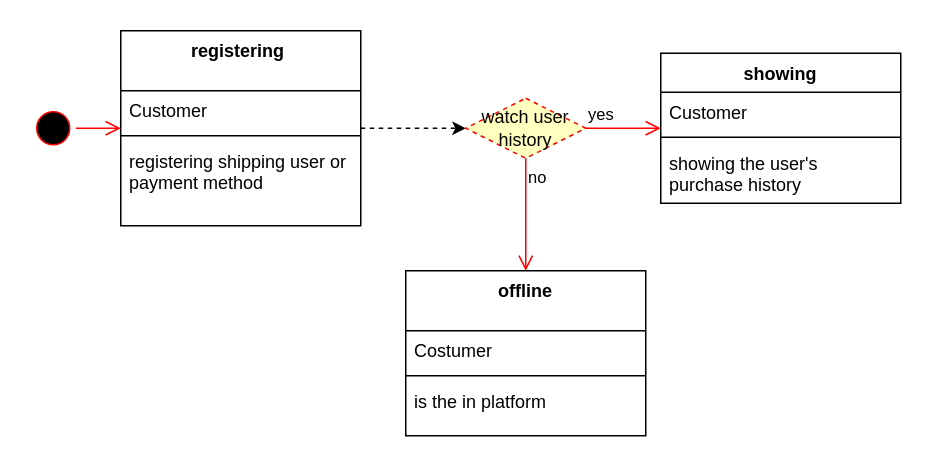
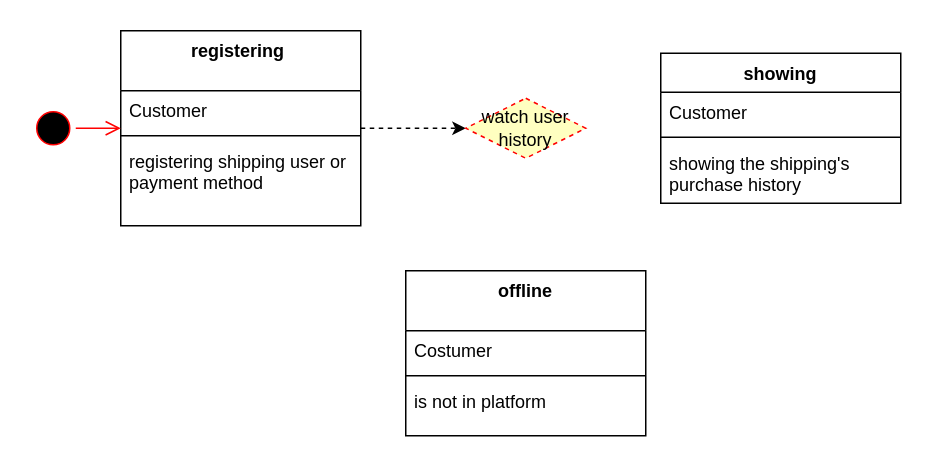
edge "watch user history" -> "showing": removed, label "yes"
node "showing the user's purchase history": label "showing the user's purchase history" -> "showing the shipping's purchase history"
edge "watch user history" -> "offline": removed, label "no"
node "is the in platform": label "is the in platform" -> "is not in platform"
